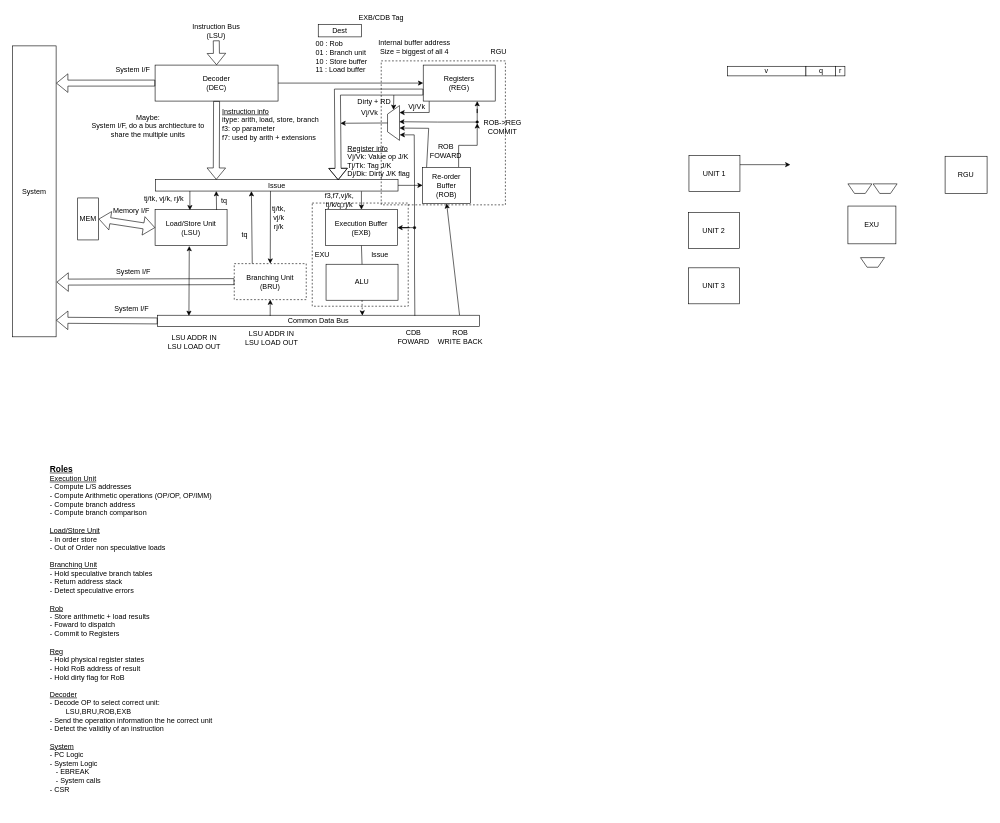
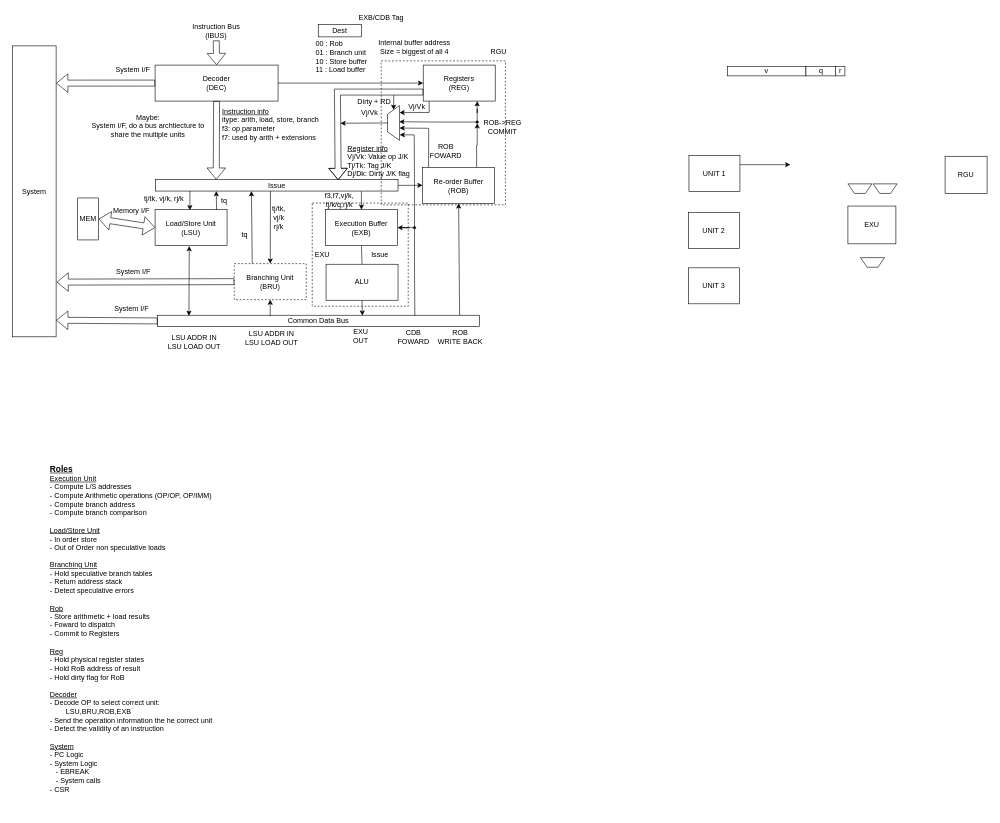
node "Instruction Bus (LSU)": label "Instruction Bus (LSU)" -> "Instruction Bus (IBUS)"
node "Re-order Buffer (ROB)": size 48x36 -> 72x36
edge "ALU" -> "Common Data Bus": style dashed -> solid
node "EXU OUT": added
